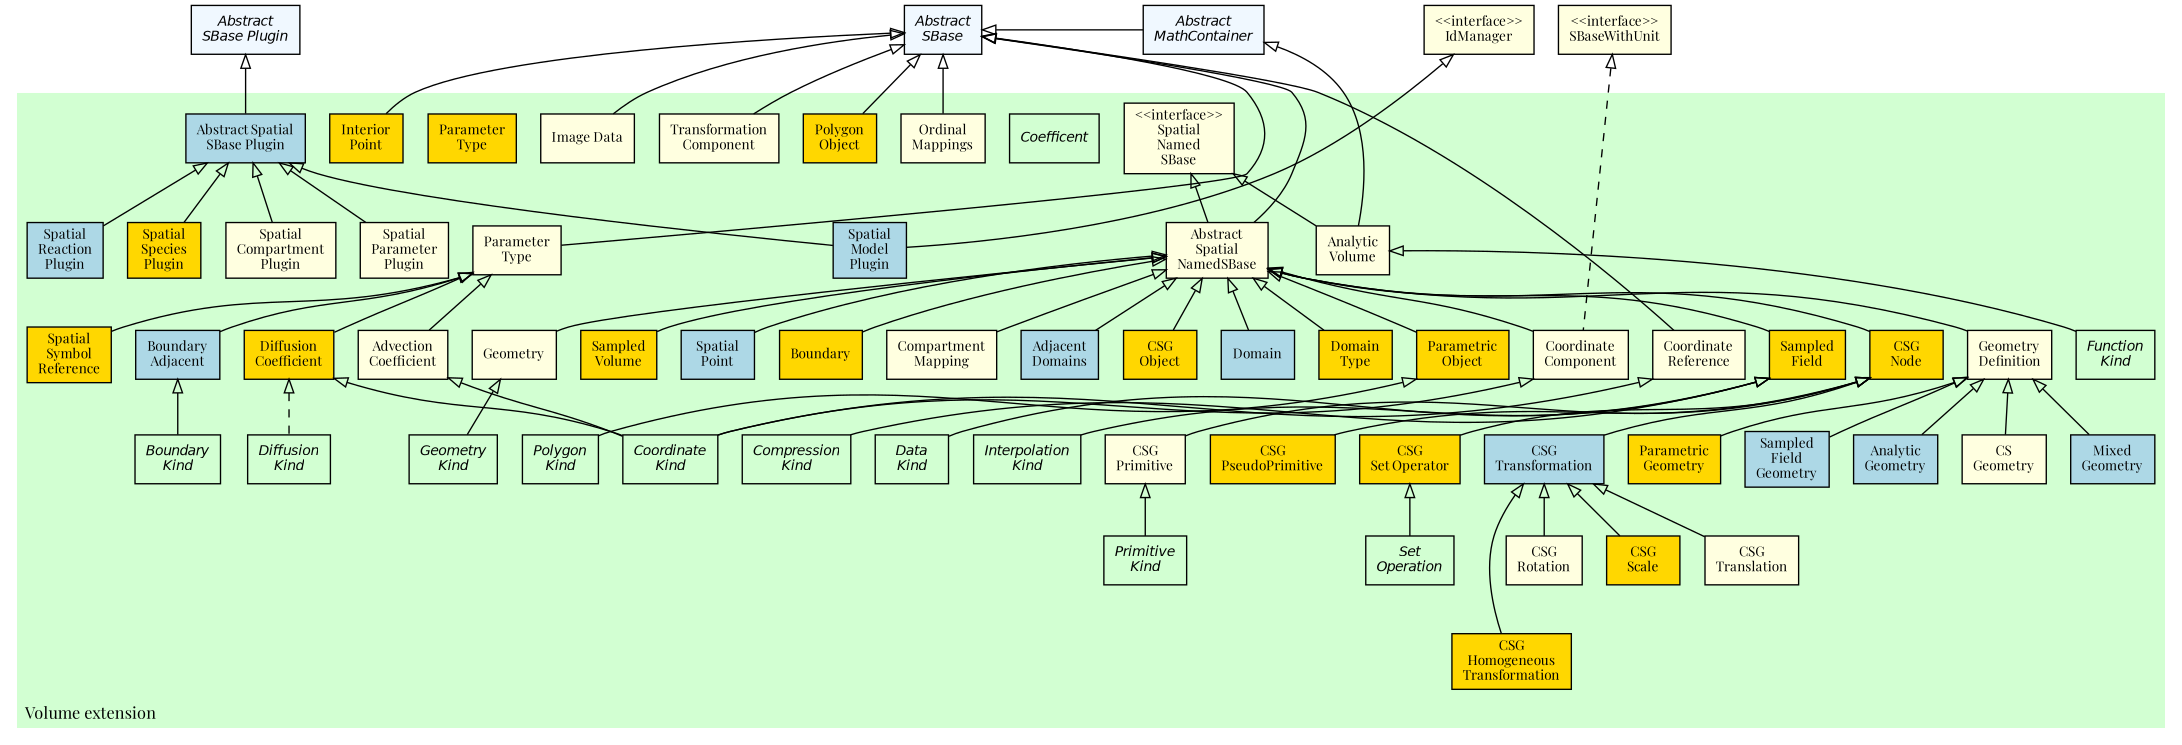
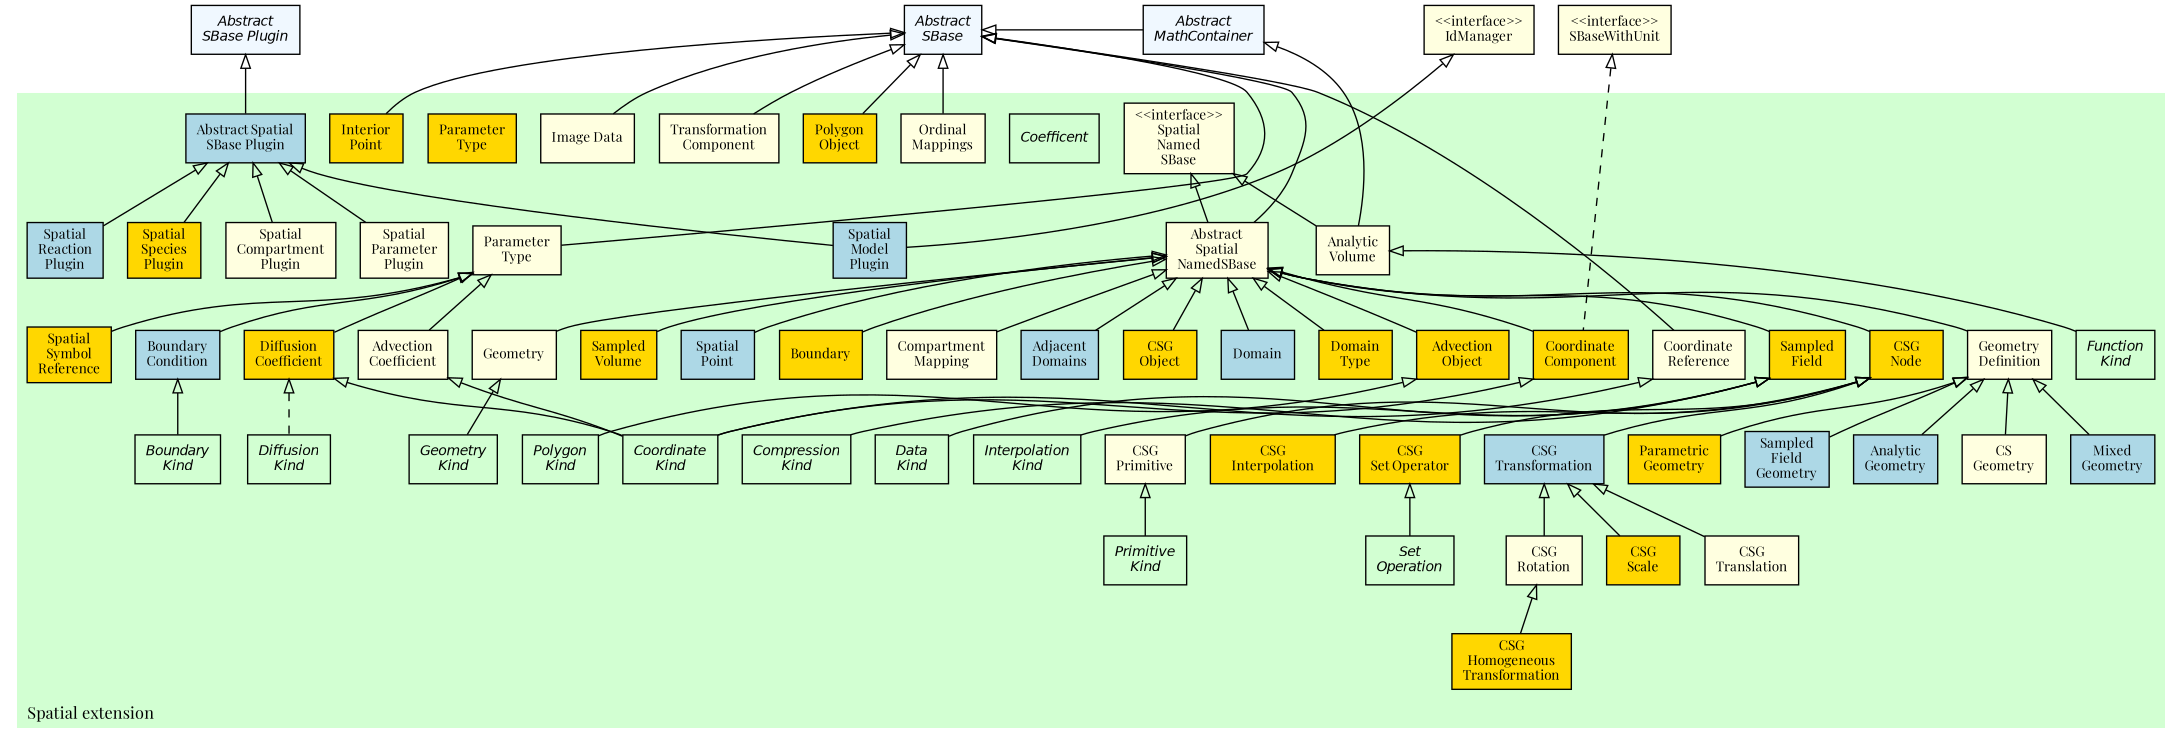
node "Boundary Adjacent": label "Boundary Adjacent" -> "Boundary Condition"
node "Parametric Object": label "Parametric Object" -> "Advection Object"
node "Coordinate Component": fillcolor lightyellow -> gold
node "CSG PseudoPrimitive": label "CSG PseudoPrimitive" -> "CSG Interpolation"
edge "CSG Homogeneous Transformation" -> "CSG Transformation": now "CSG Homogeneous Transformation" -> "CSG Rotation"
cluster "Volume extension": label "Volume extension" -> "Spatial extension"
